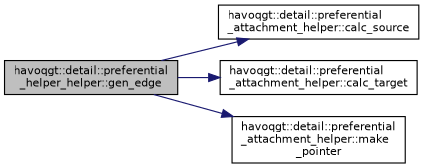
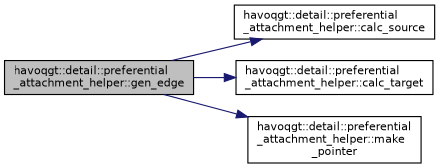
node "havoqgt::detail::preferential _helper_helper::gen_edge": label "havoqgt::detail::preferential _helper_helper::gen_edge" -> "havoqgt::detail::preferential _attachment_helper::gen_edge"
